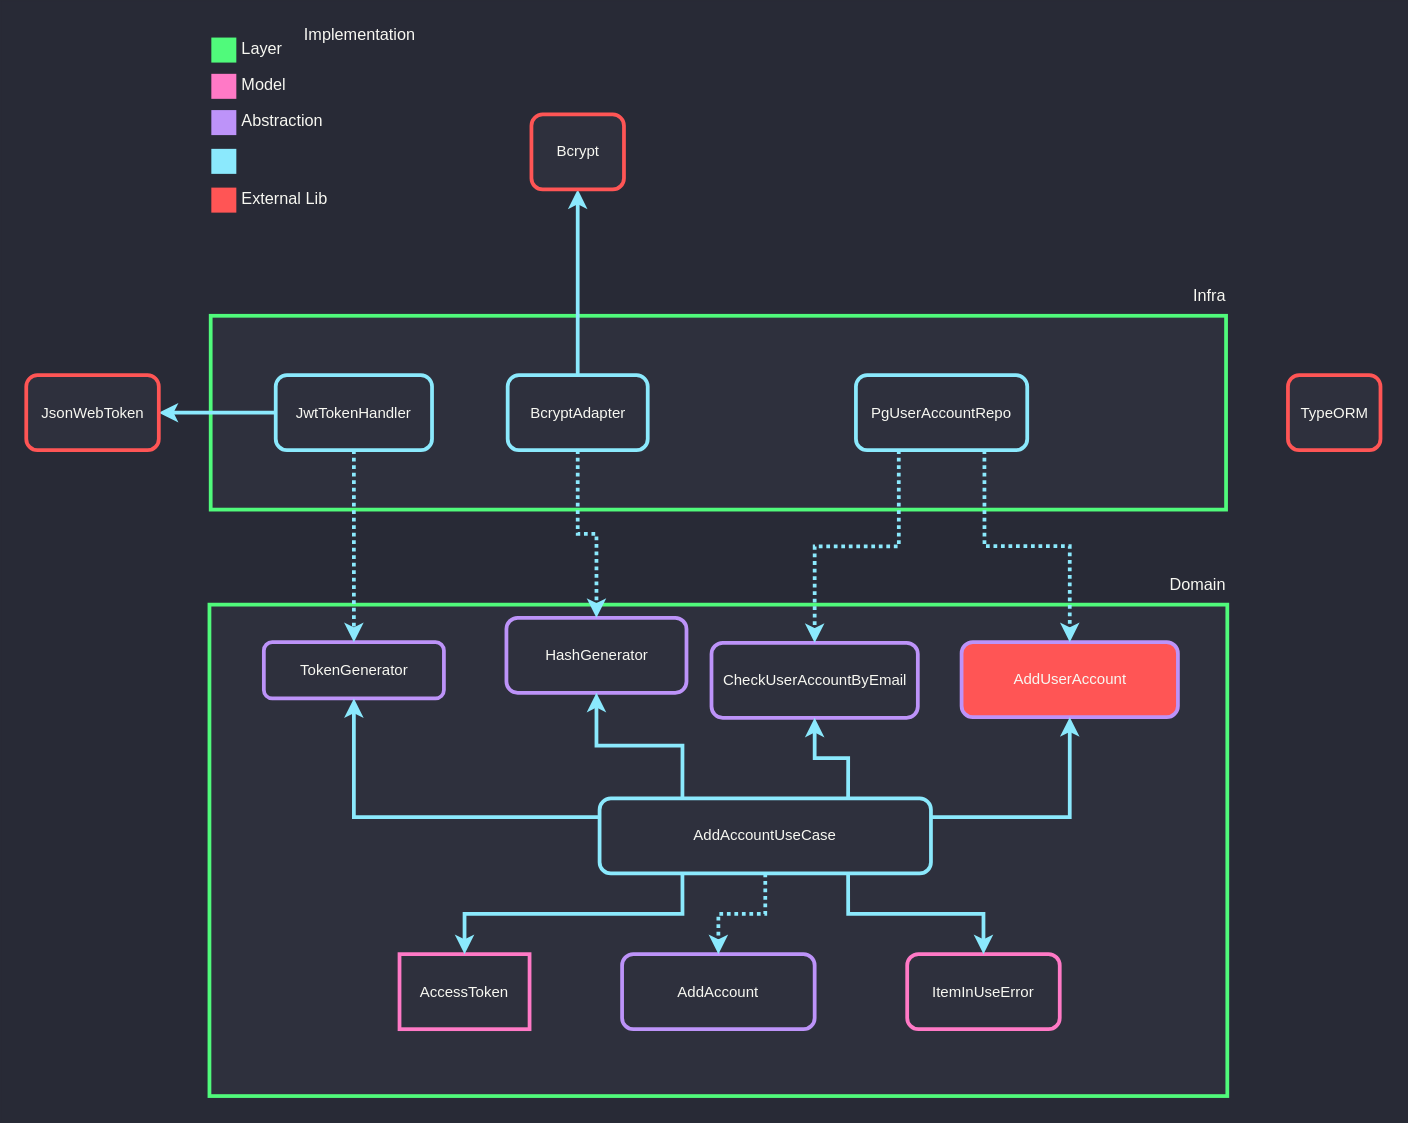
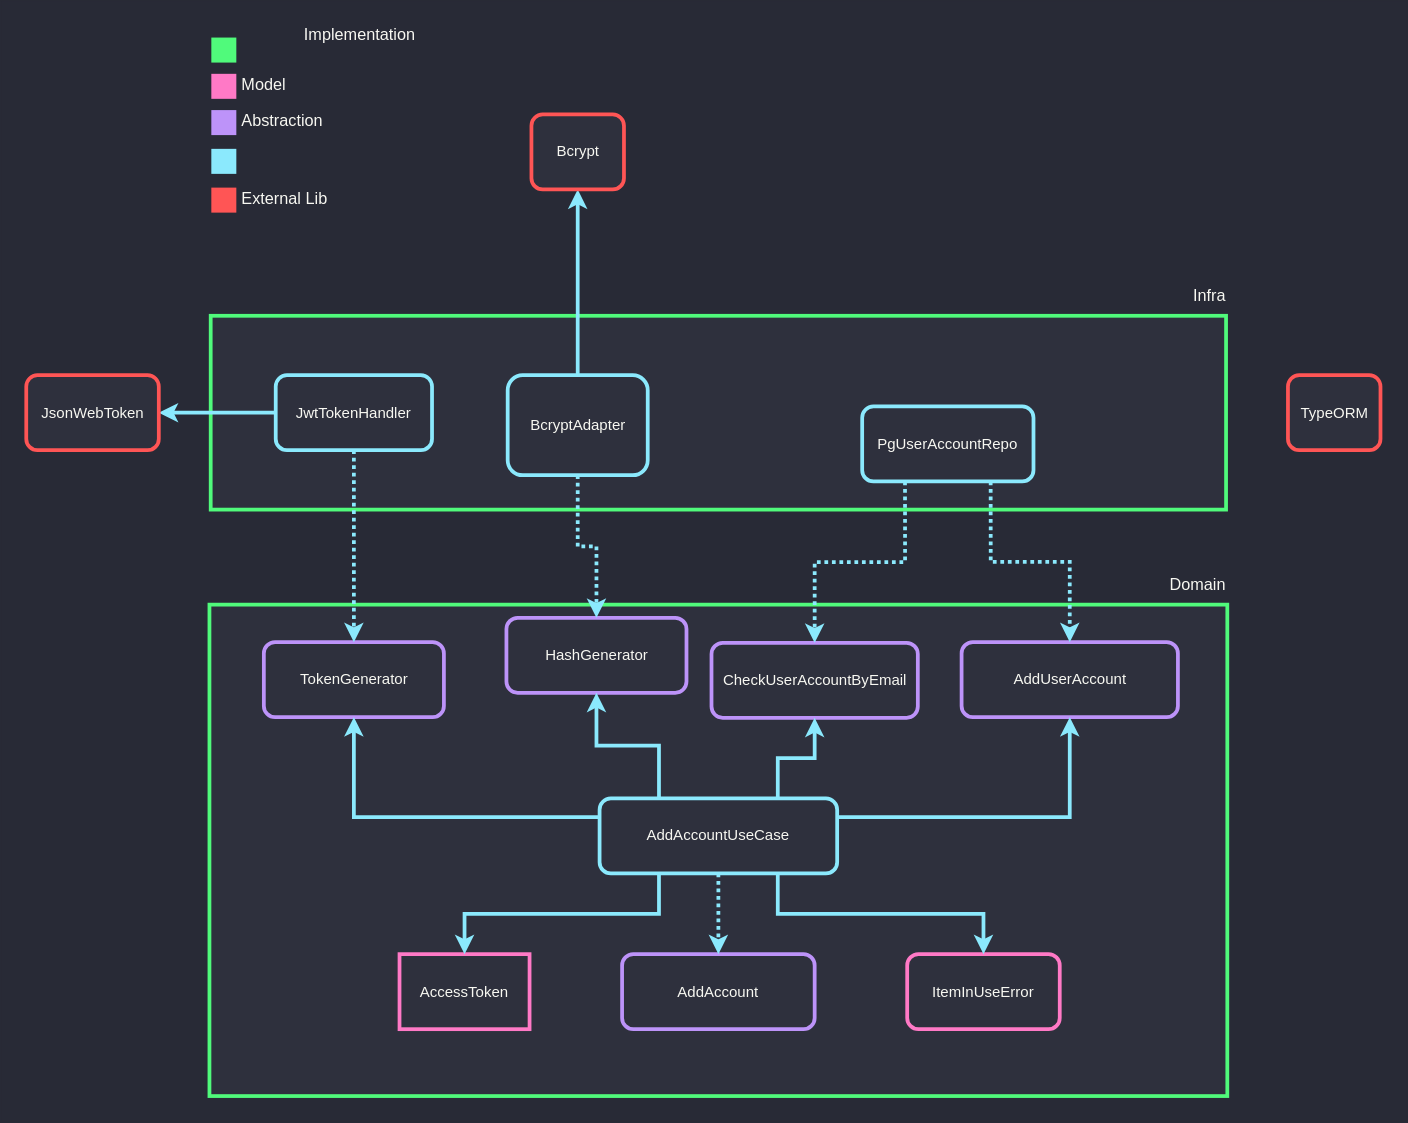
node "Layer": removed
node "BcryptAdapter": size 140x75 -> 140x100
node "PgUserAccountRepo": moved (941, 413) -> (948, 444)
node "TokenGenerator": size 180x56 -> 180x75
node "AddUserAccount": fillcolor #ff5555 -> #2e303d
node "AddAccountUseCase": size 331x75 -> 238x75
